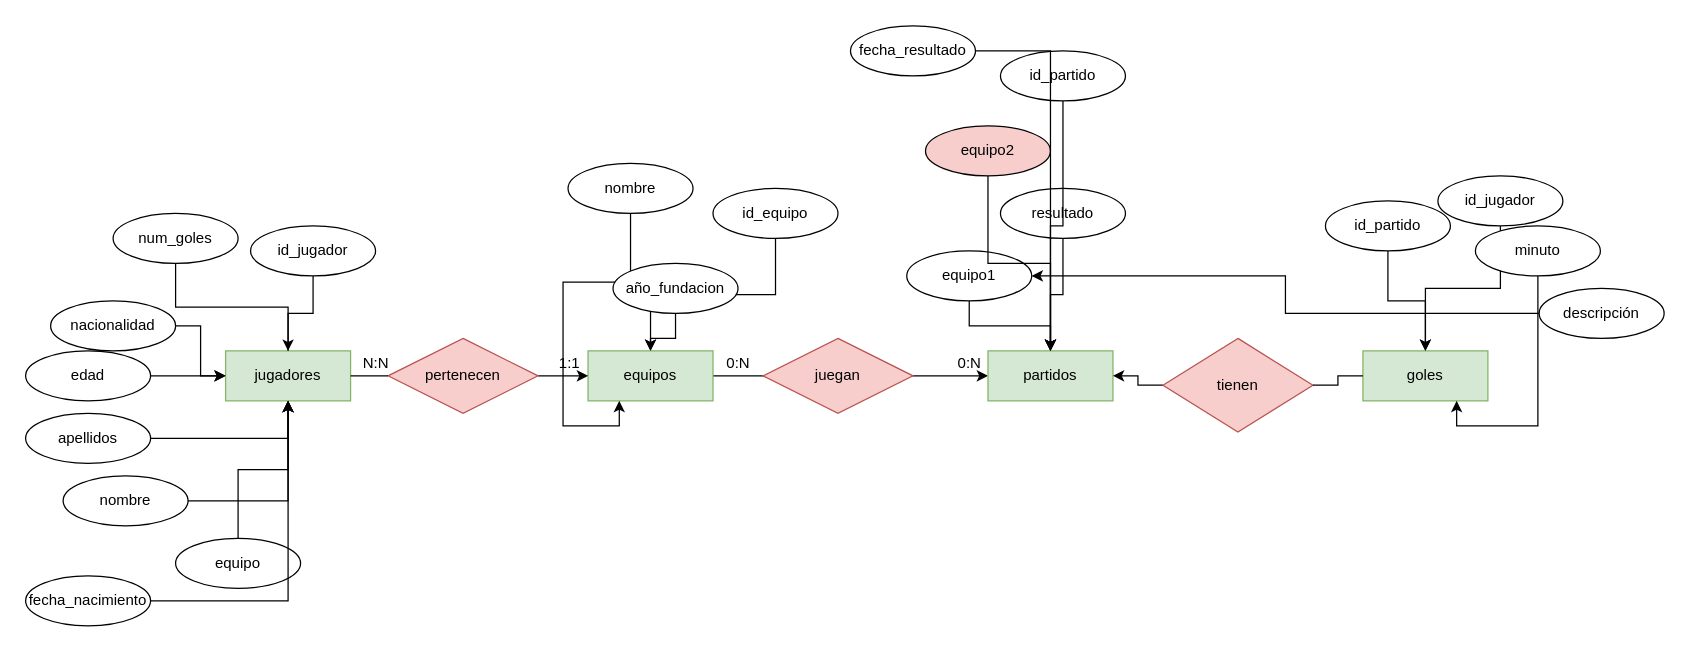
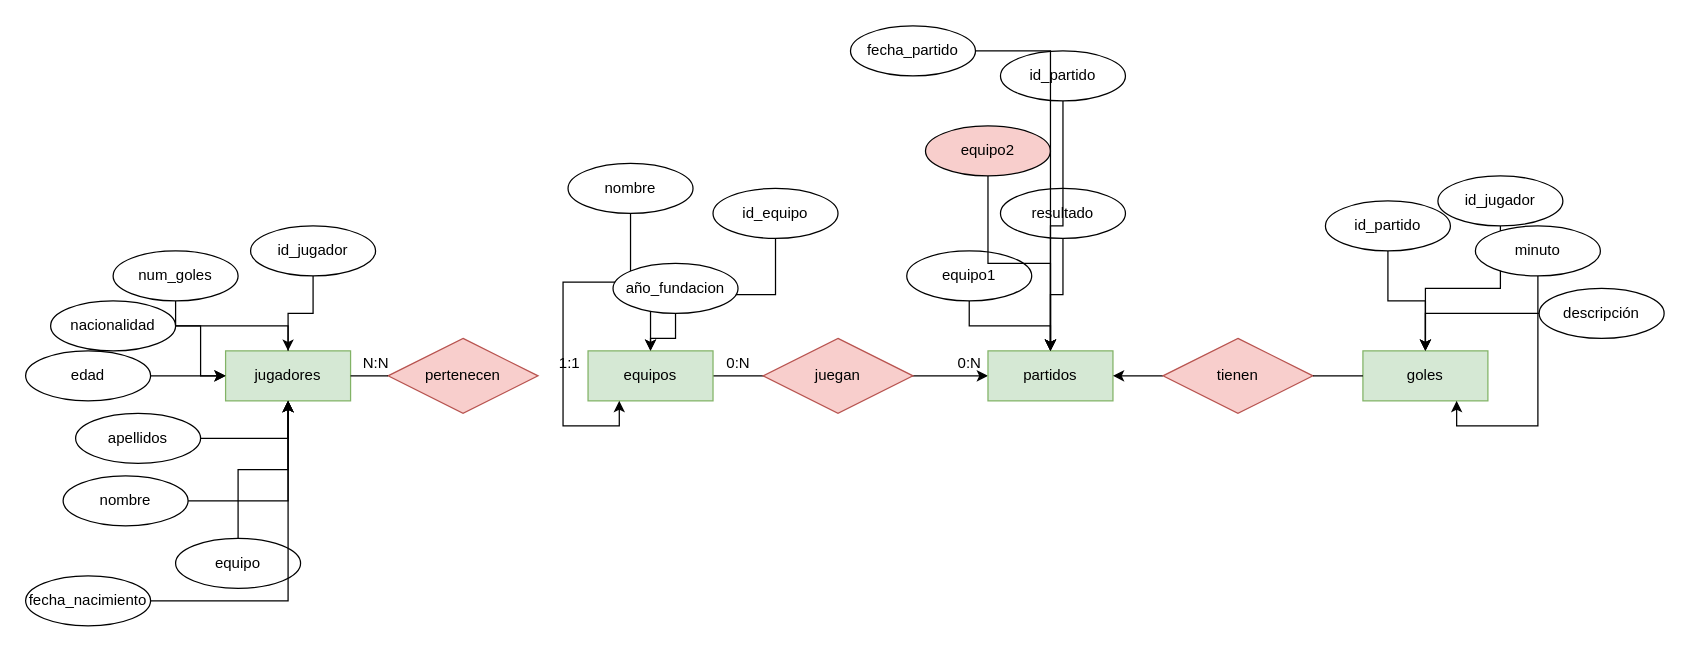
node "fecha_resultado": label "fecha_resultado" -> "fecha_partido"
node "num_goles": moved (176, 238) -> (176, 276)
edge "descripción" -> "equipo1": now "descripción" -> "goles"
edge "pertenecen" -> "equipos": removed
node "tienen": size 150x94 -> 150x75
node "apellidos": moved (88, 438) -> (138, 438)
